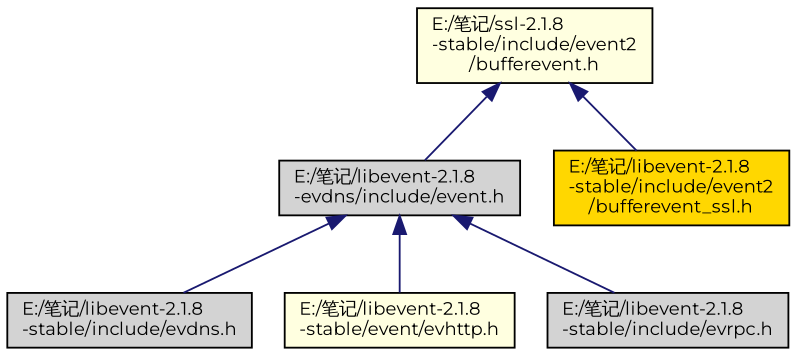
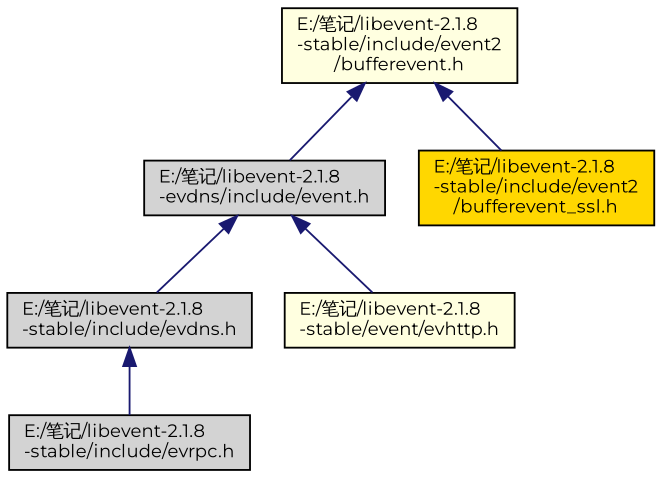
node "E:/笔记/ssl-2.1.8 -stable/include/event2 /bufferevent.h": label "E:/笔记/ssl-2.1.8 -stable/include/event2 /bufferevent.h" -> "E:/笔记/libevent-2.1.8 -stable/include/event2 /bufferevent.h"
edge "E:/笔记/libevent-2.1.8 -stable/include/evrpc.h" -> "E:/笔记/libevent-2.1.8 -evdns/include/event.h": now "E:/笔记/libevent-2.1.8 -stable/include/evrpc.h" -> "E:/笔记/libevent-2.1.8 -stable/include/evdns.h"
